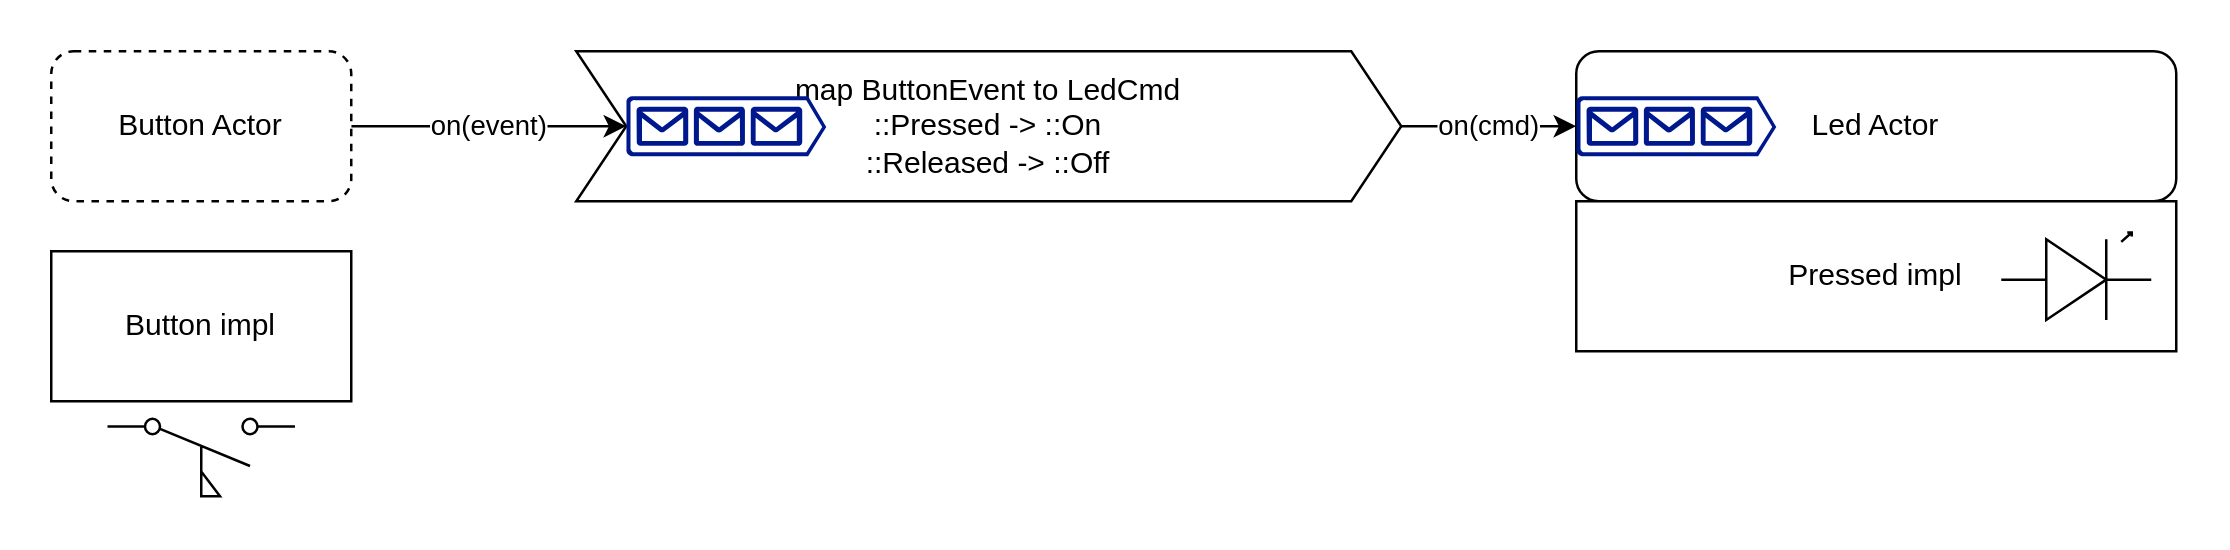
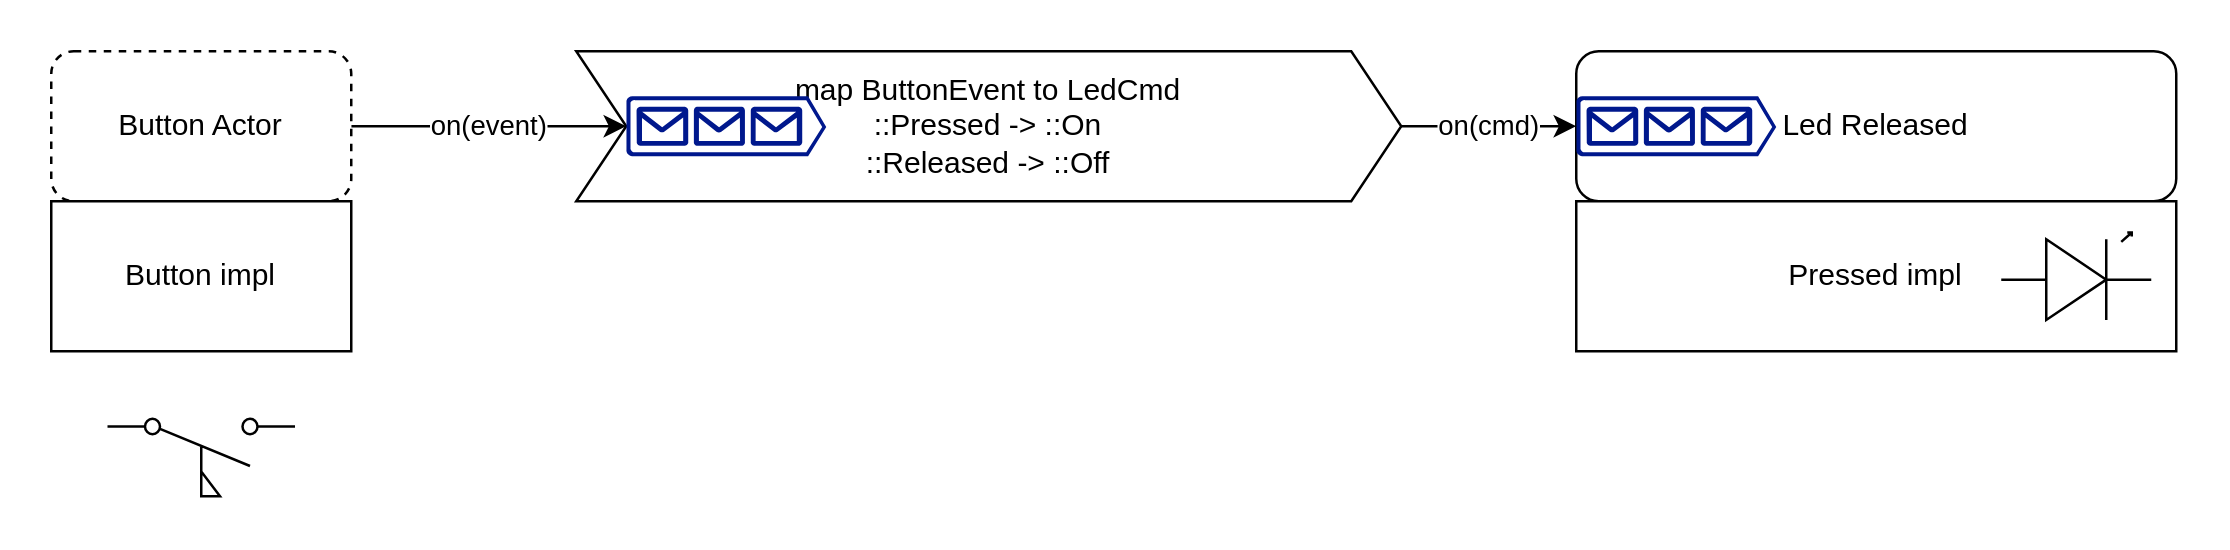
node "Led Actor": label "Led Actor" -> "Led Released"
node "Button impl": moved (201, 326) -> (201, 276)
